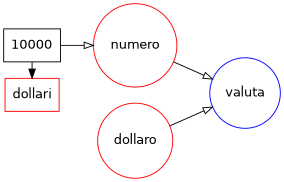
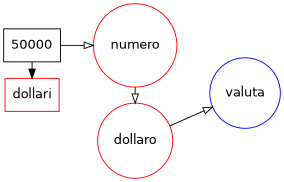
node "10000": label "10000" -> "50000"
edge "numero" -> "valuta": now "numero" -> "dollaro"
